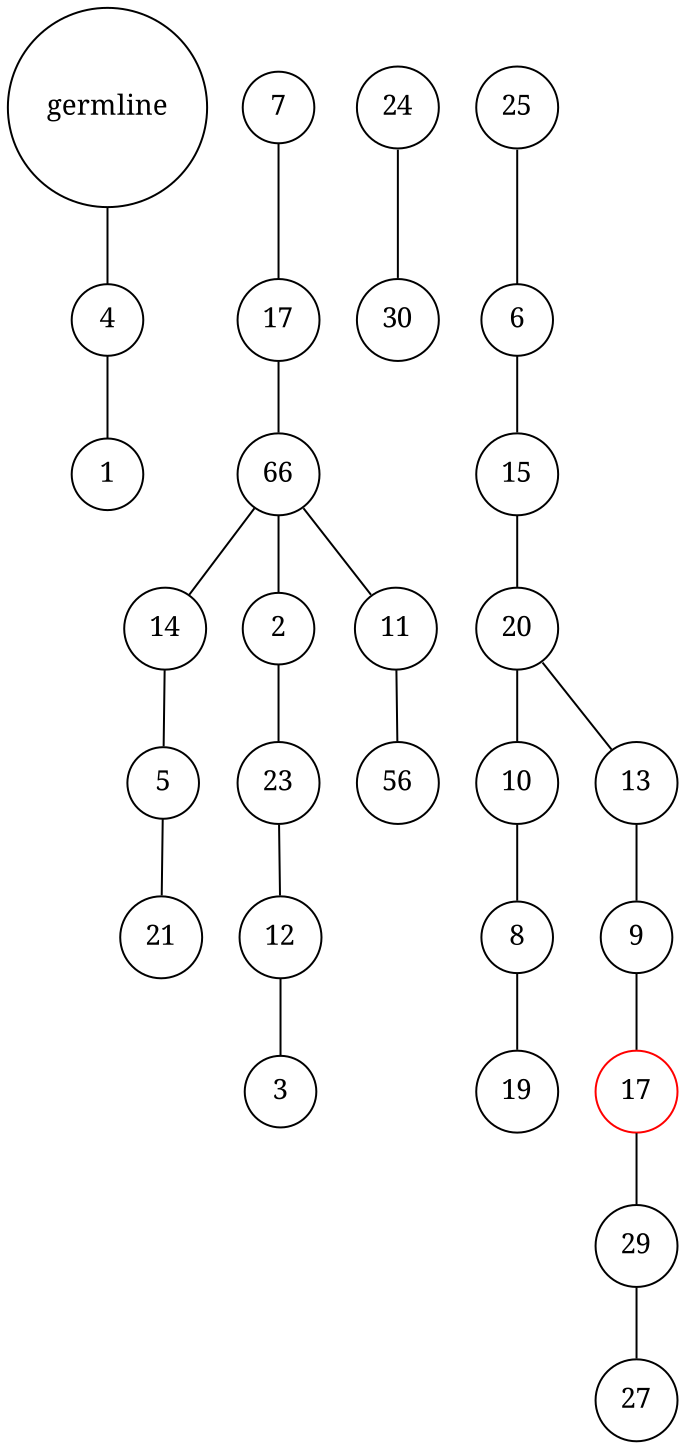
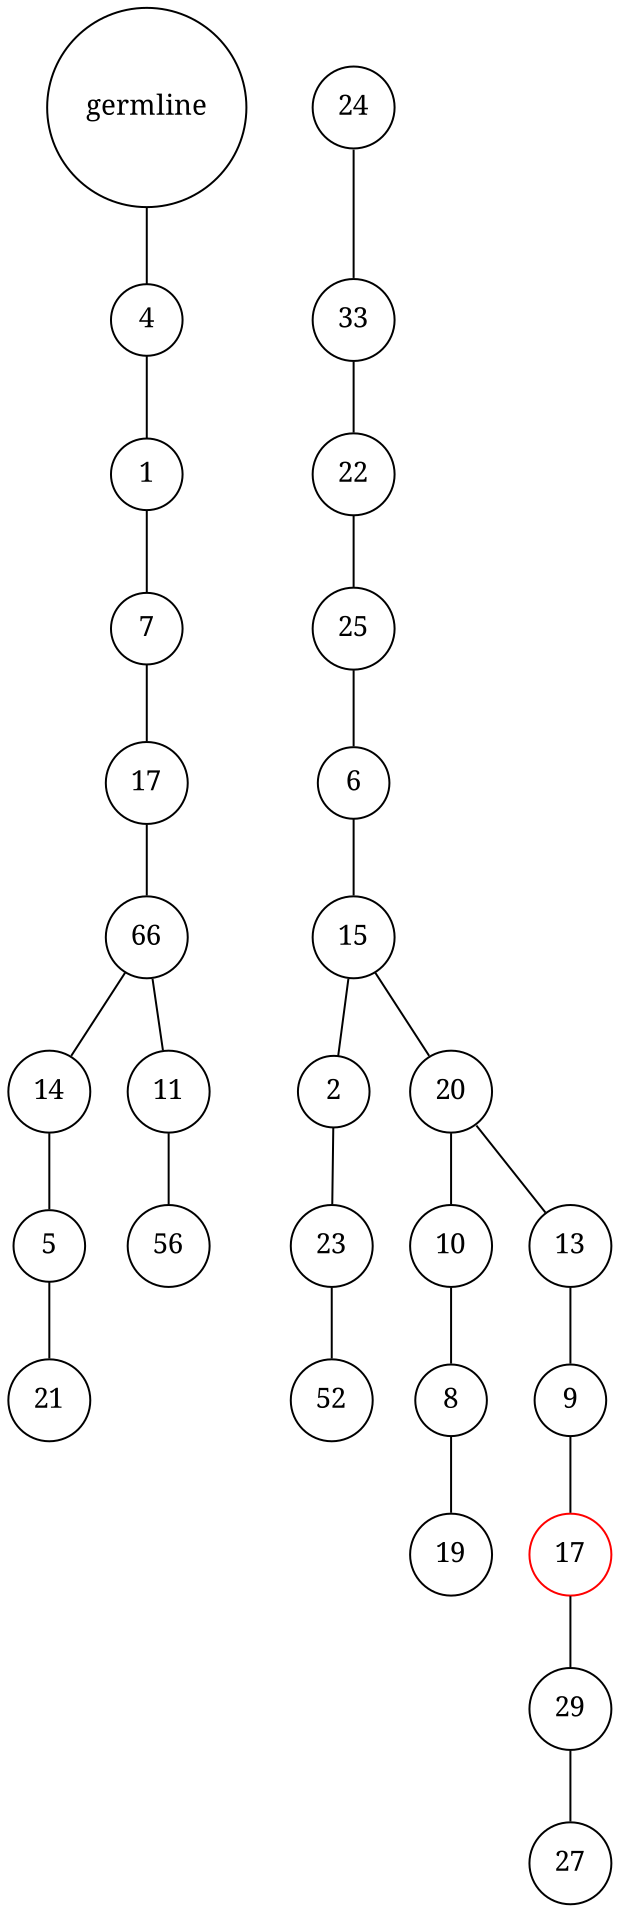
node "30": label "30" -> "33"
node "22": added
edge "1" -- "7": added
edge "66" -- "2": now "15" -- "2"
node "12": label "12" -> "52"
node "3": removed
